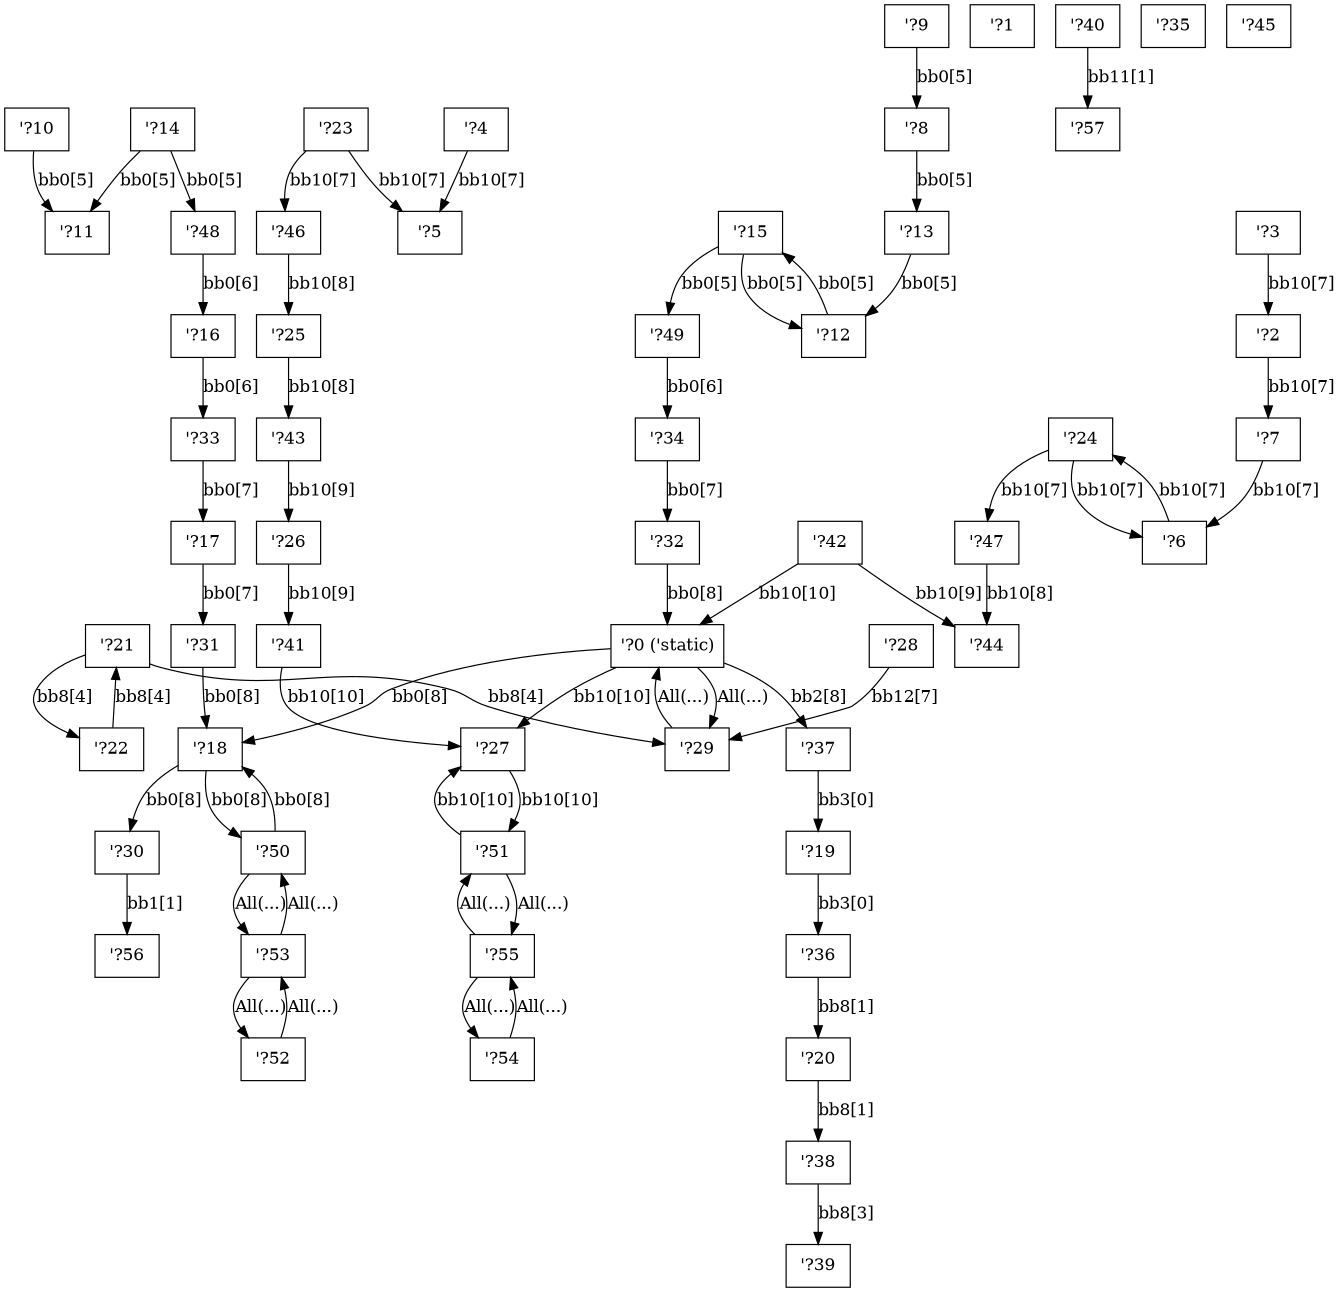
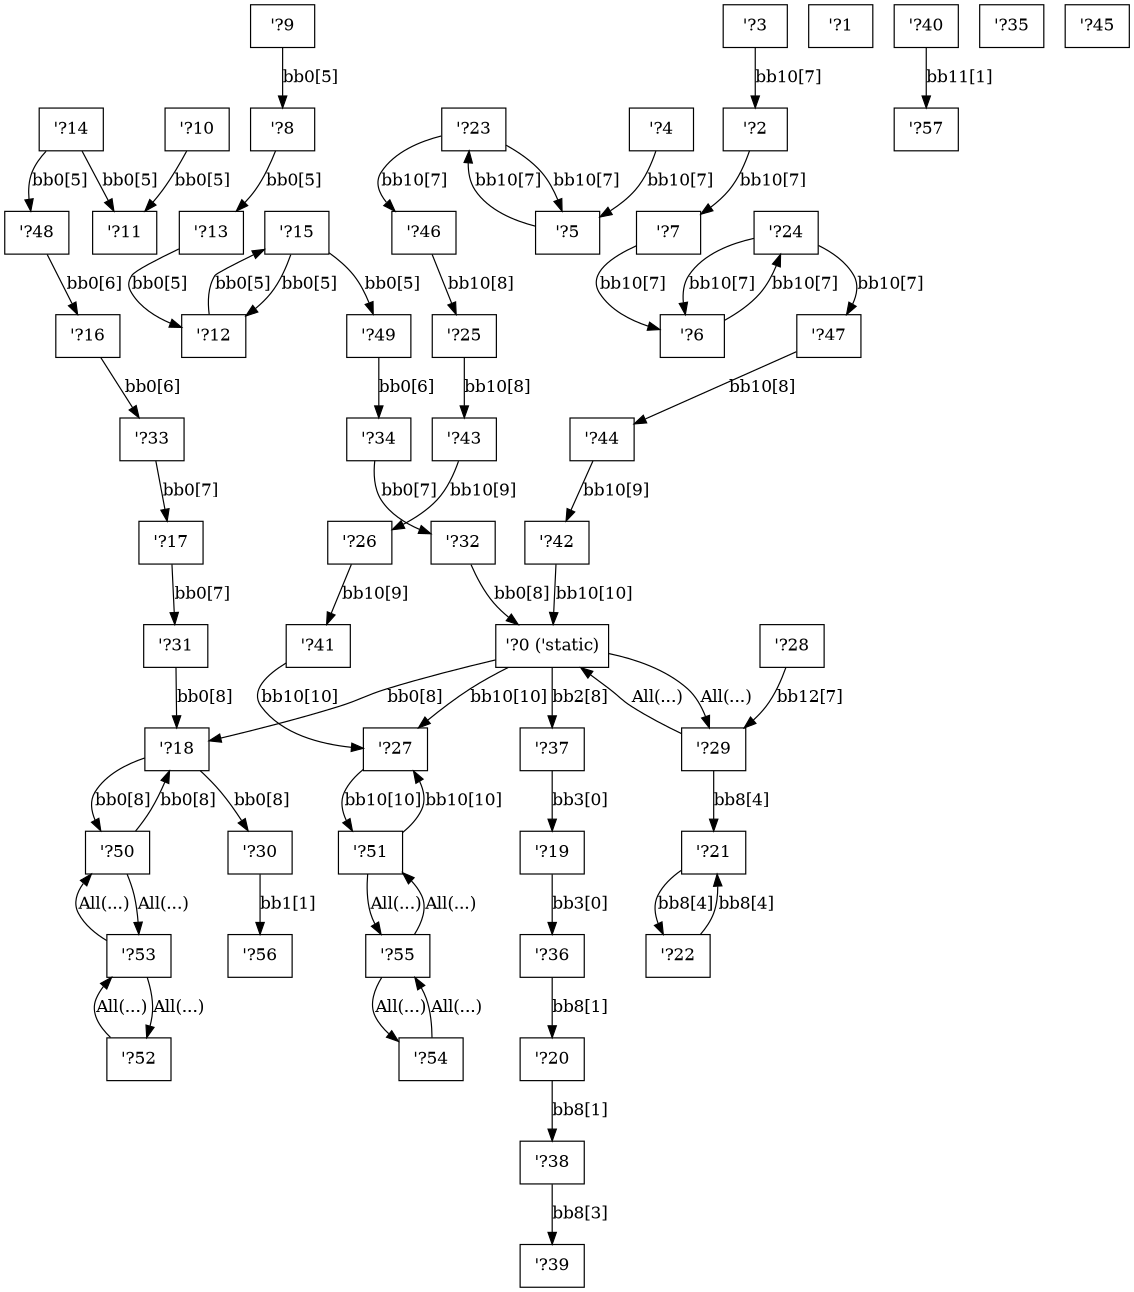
edge "'?5" -> "'?23": added, label "bb10[7]"
edge "'?42" -> "'?44": reversed
edge "'?21" -> "'?29": reversed
